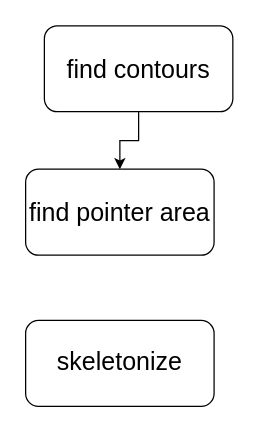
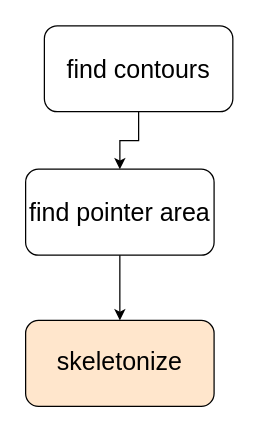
edge "find pointer area" -> "skeletonize": added
node "skeletonize": fillcolor #ffffff -> #ffe6cc
